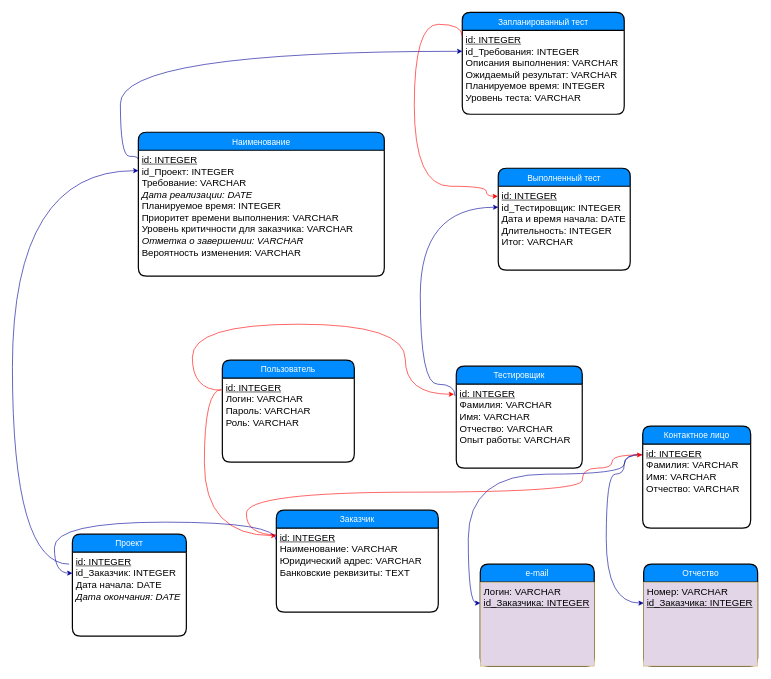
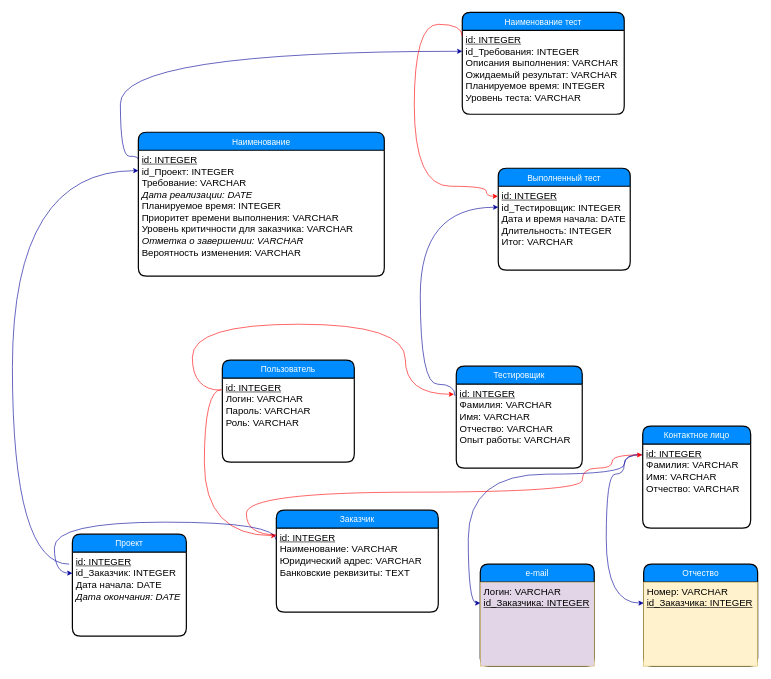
node "Запланированный тест": label "Запланированный тест" -> "Наименование тест"
node "Номер: VARCHAR id_Заказчика: INTEGER": fillcolor #e1d5e7 -> #fff2cc
